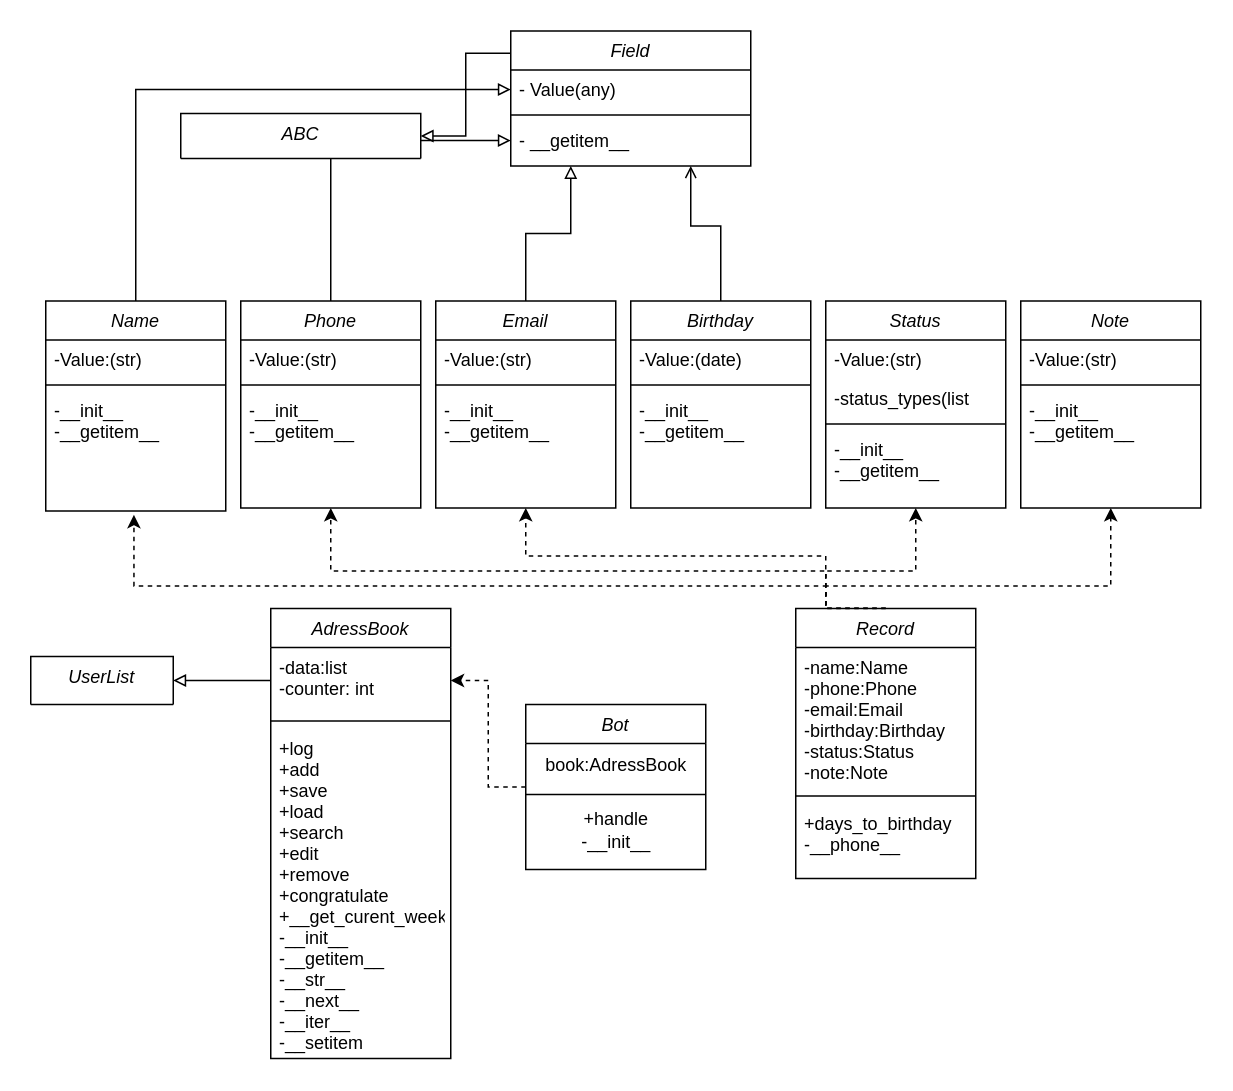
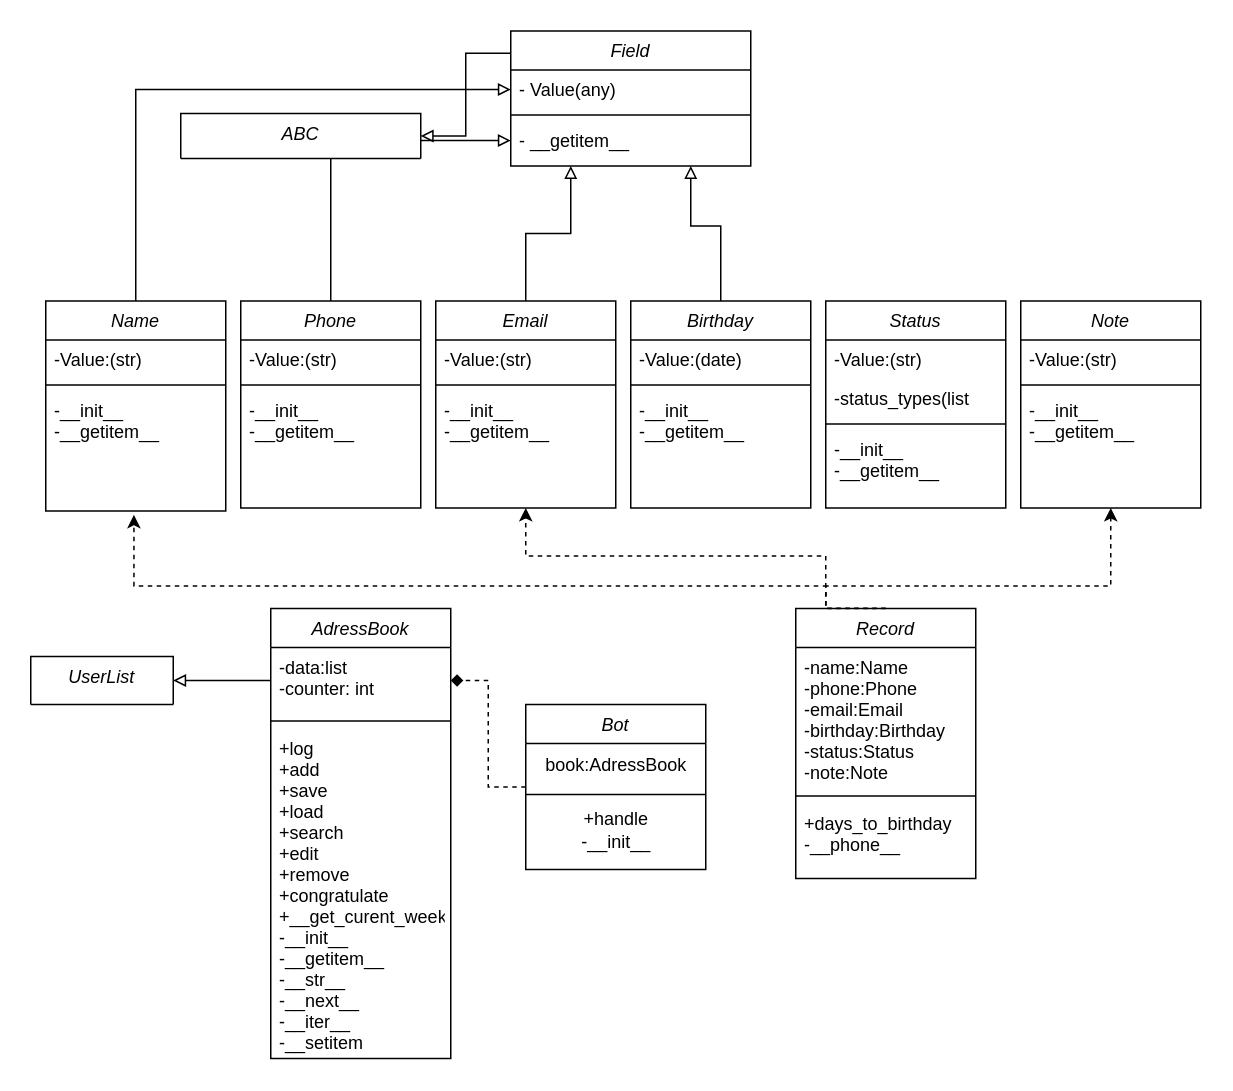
edge "Birthday" -> "Field": arrowhead open -> block
edge "Record" -> "Phone": removed
edge "Record" -> "Status": removed
edge "Bot" -> "-data:list -counter: int": arrowhead classic -> diamond
